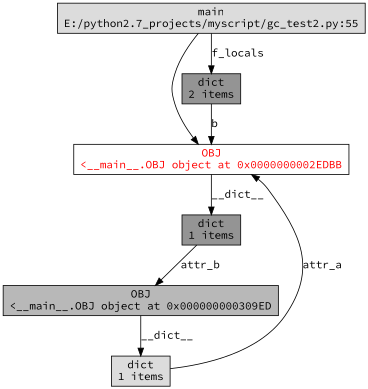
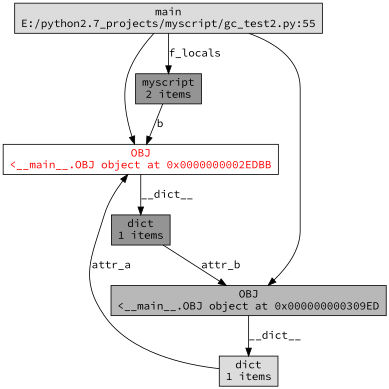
node "dict 2 items": label "dict 2 items" -> "myscript 2 items"
edge "main E:/python2.7_projects/myscript/gc_test2.py:55" -> "OBJ <__main__.OBJ object at 0x000000000309ED": added
